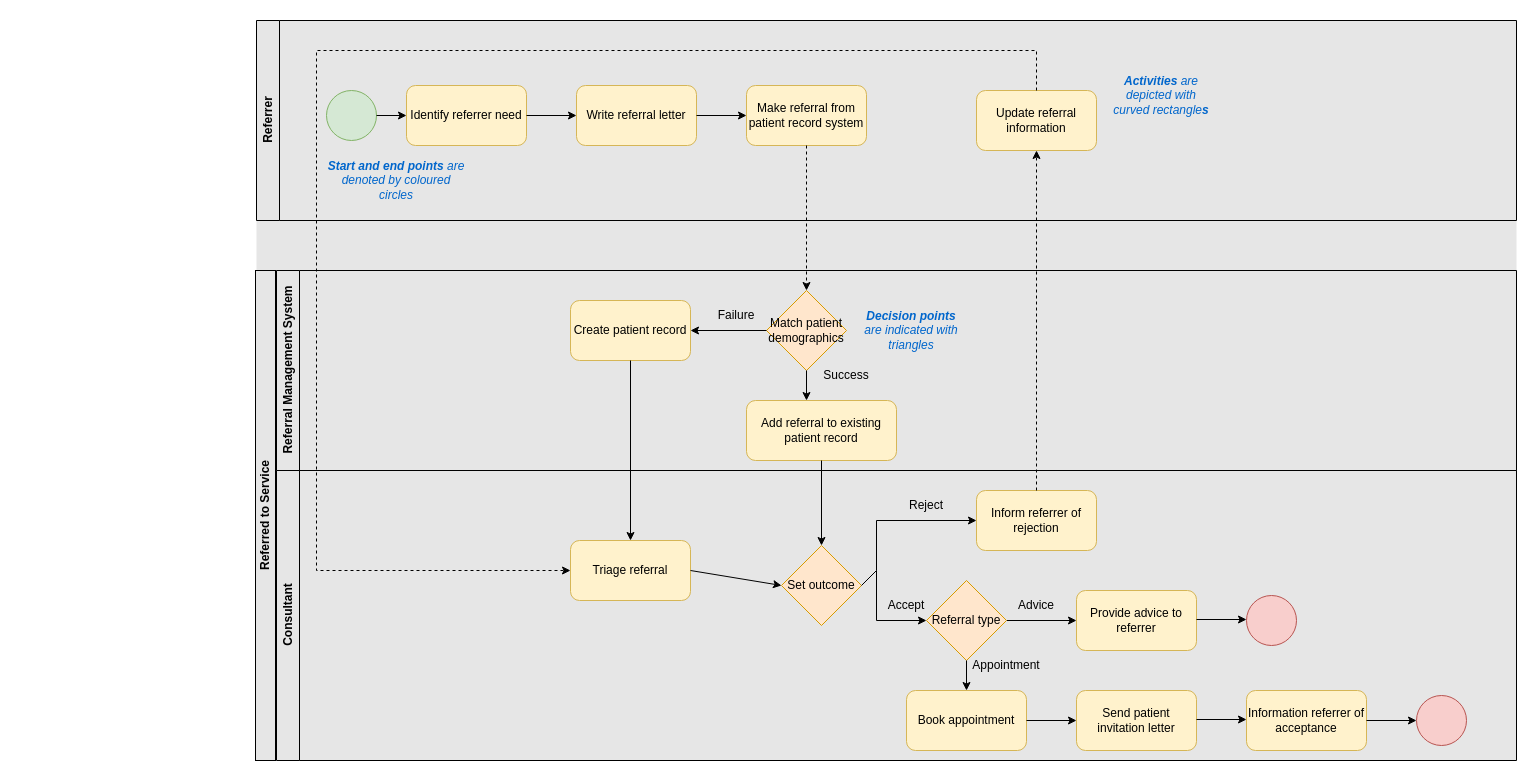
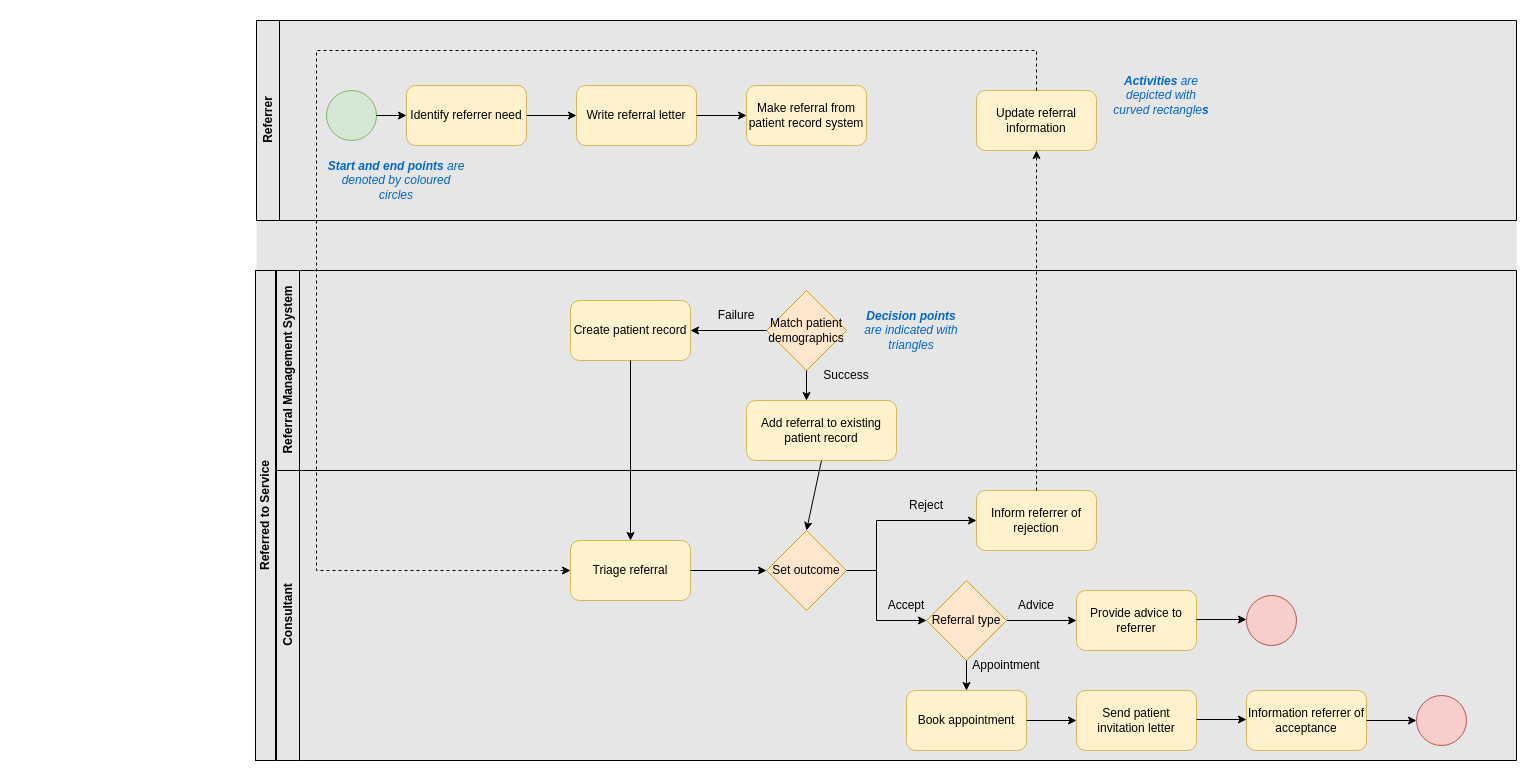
edge "Make referral from patient record system" -> "Match patient demographics": removed
node "Set outcome": moved (822, 586) -> (807, 571)
